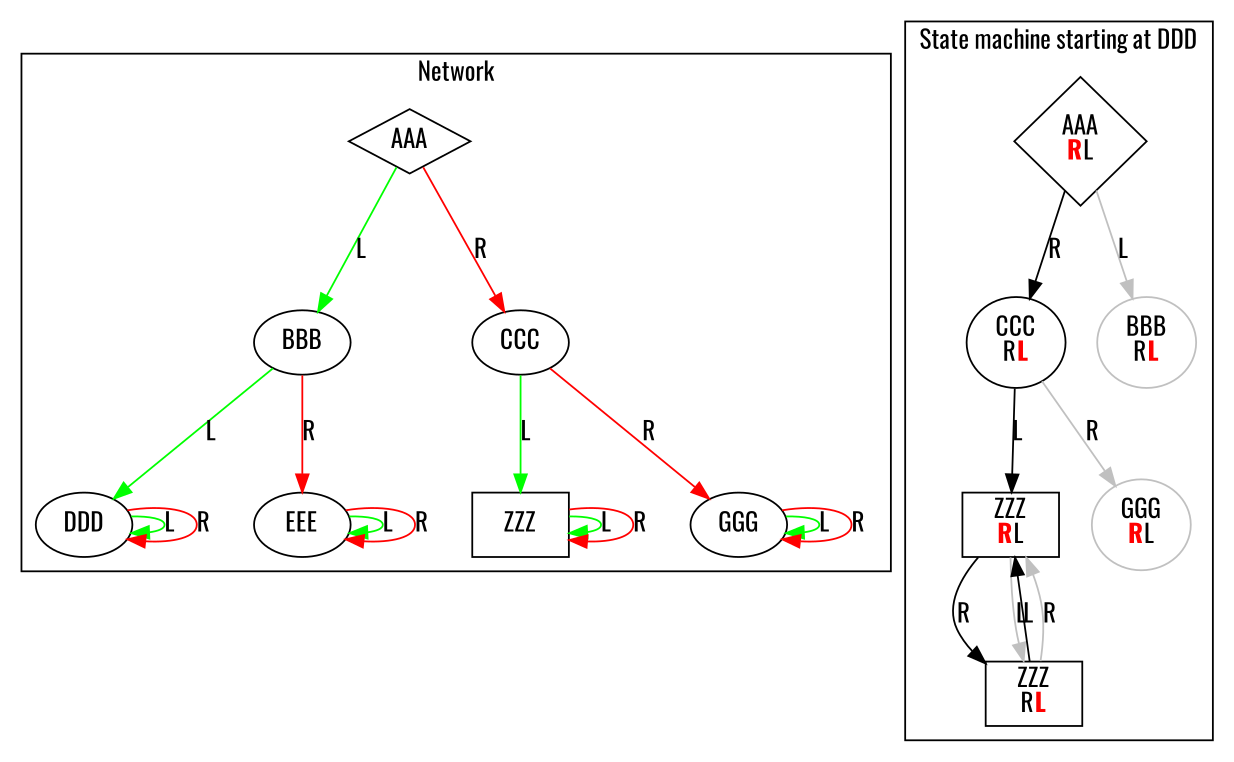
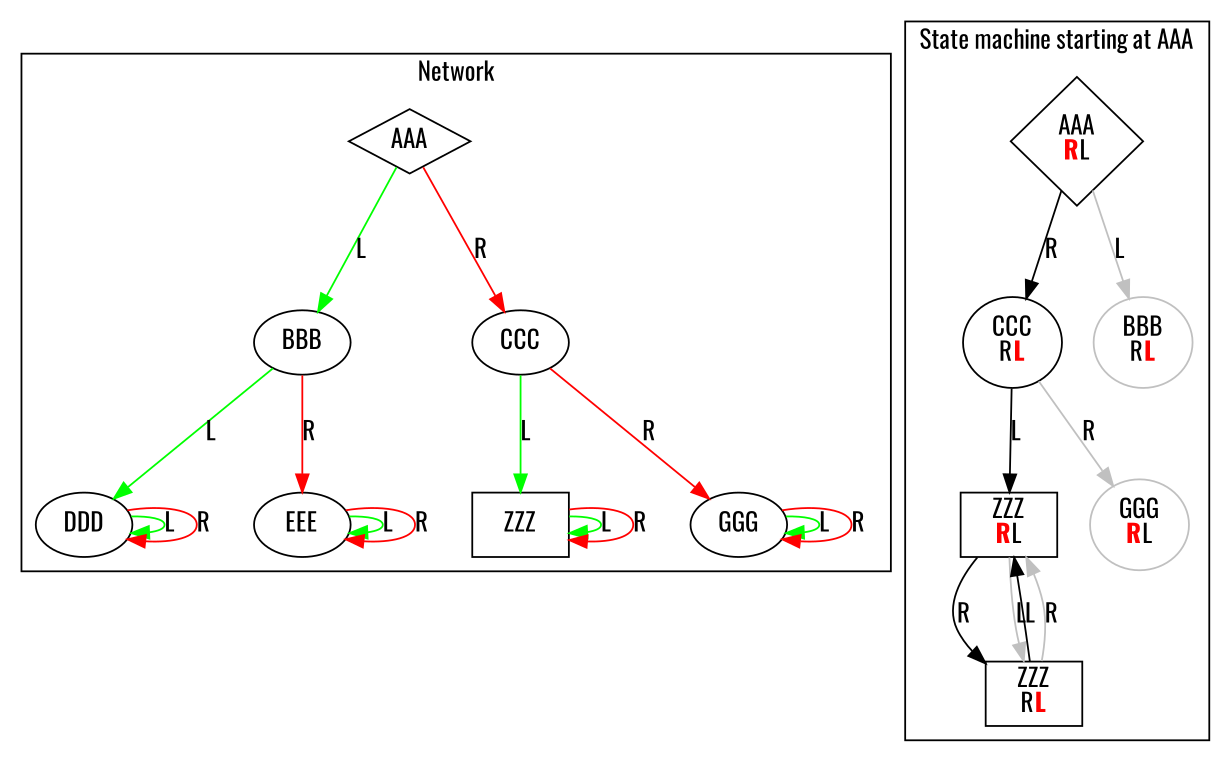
cluster "State machine starting at DDD": label "State machine starting at DDD" -> "State machine starting at AAA"
